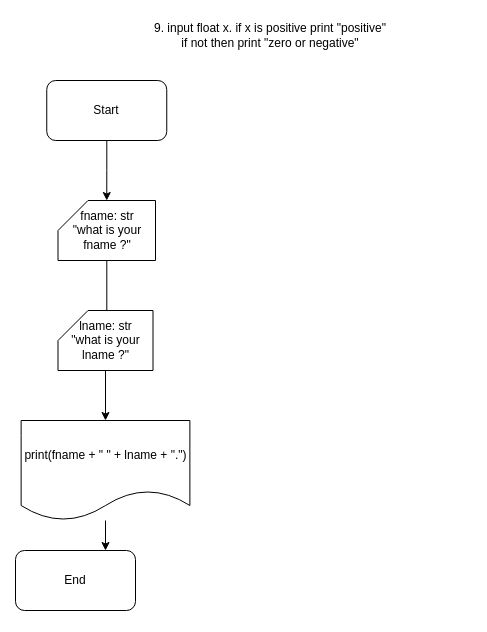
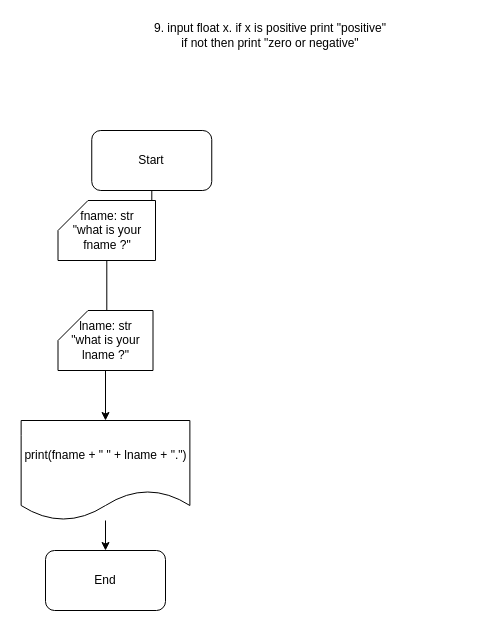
node "Start": moved (107, 111) -> (152, 161)
node "End": moved (76, 581) -> (106, 581)
